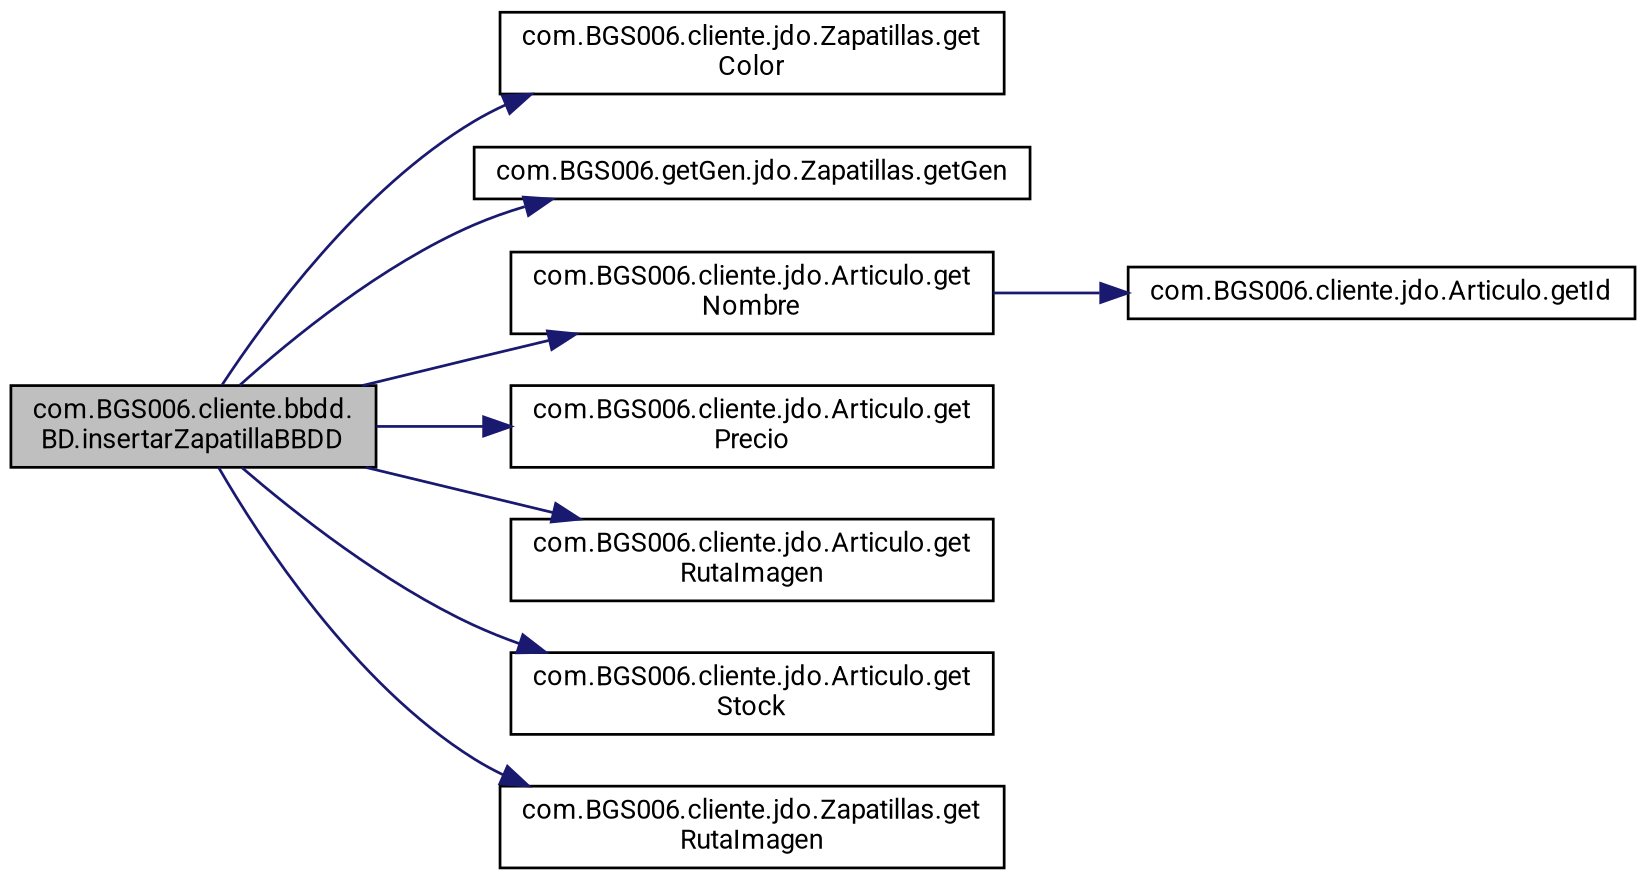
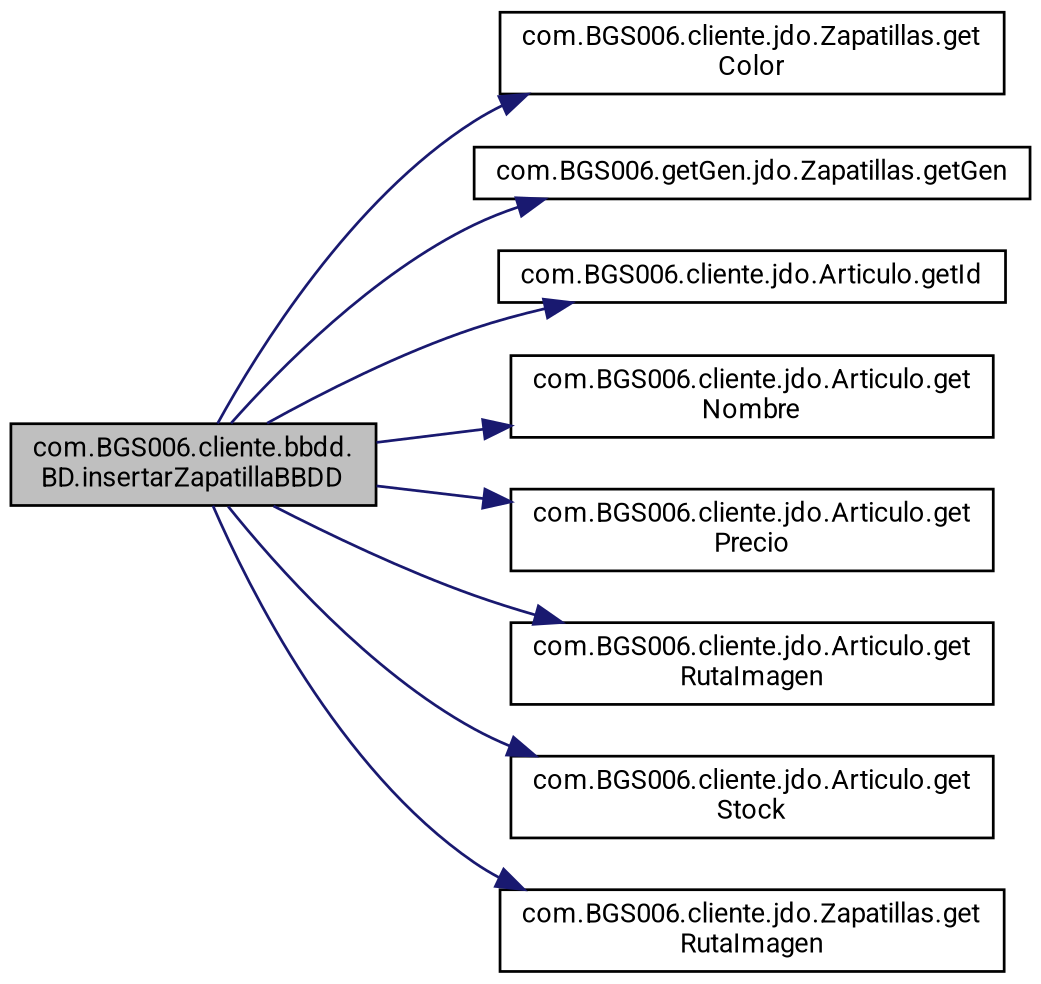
edge "com.BGS006.cliente.jdo.Articulo.get Nombre" -> "com.BGS006.cliente.jdo.Articulo.getId": now "com.BGS006.cliente.bbdd. BD.insertarZapatillaBBDD" -> "com.BGS006.cliente.jdo.Articulo.getId"
